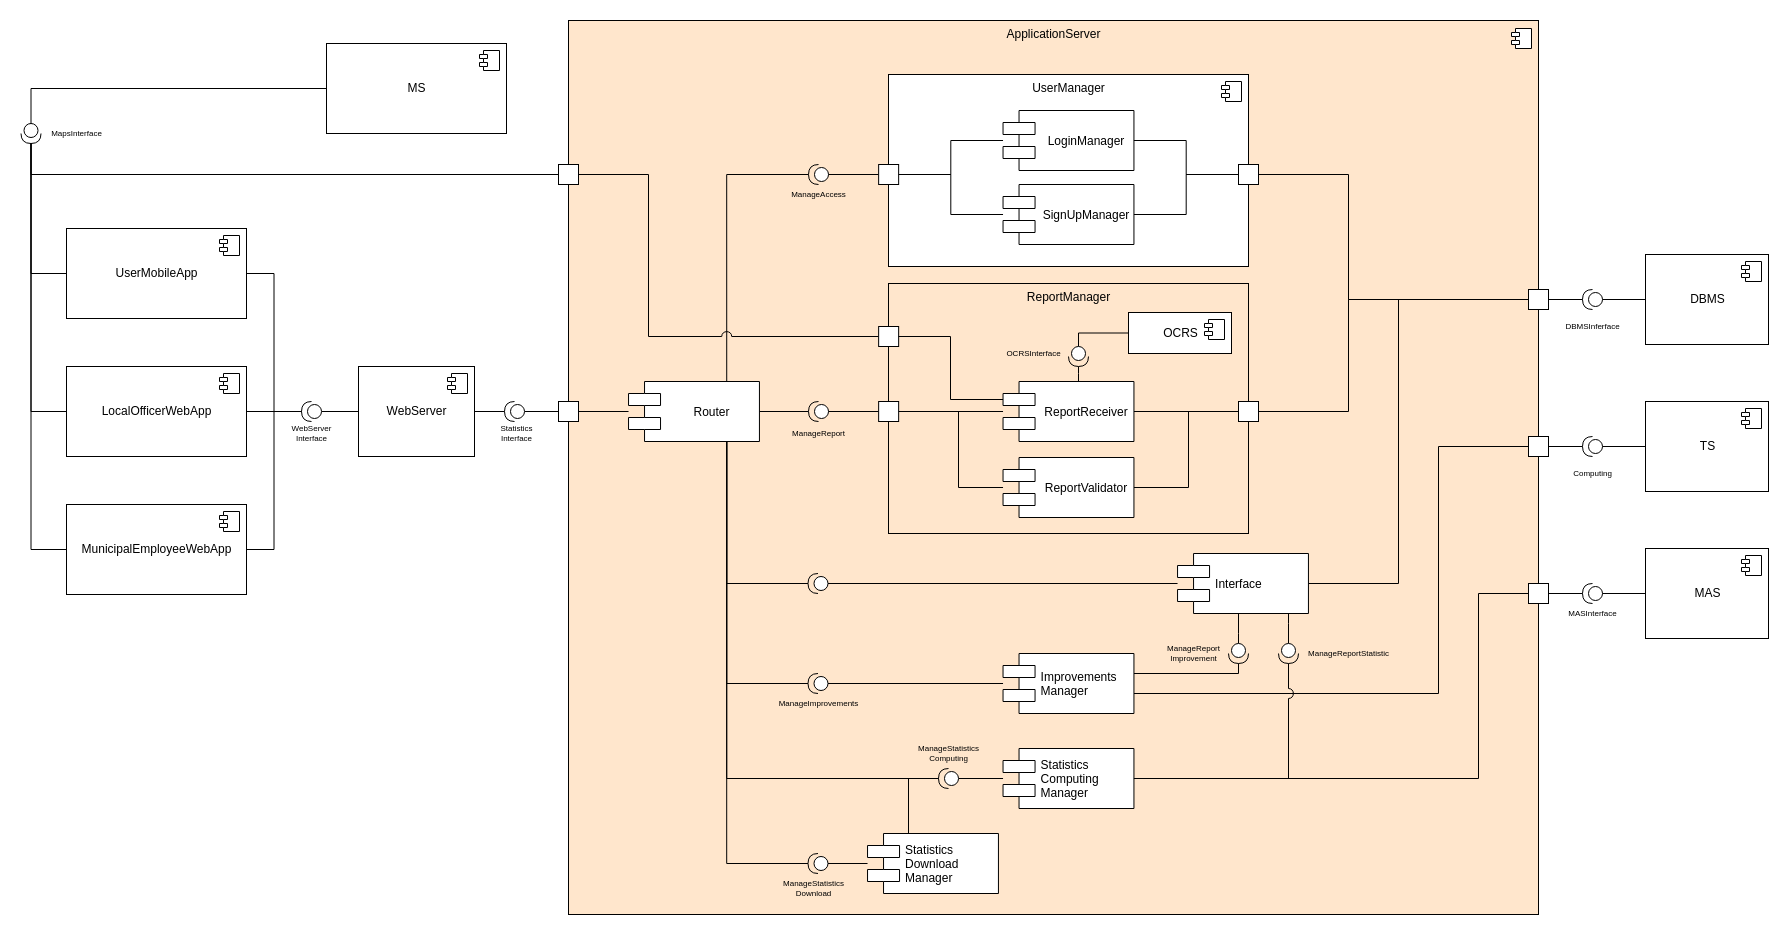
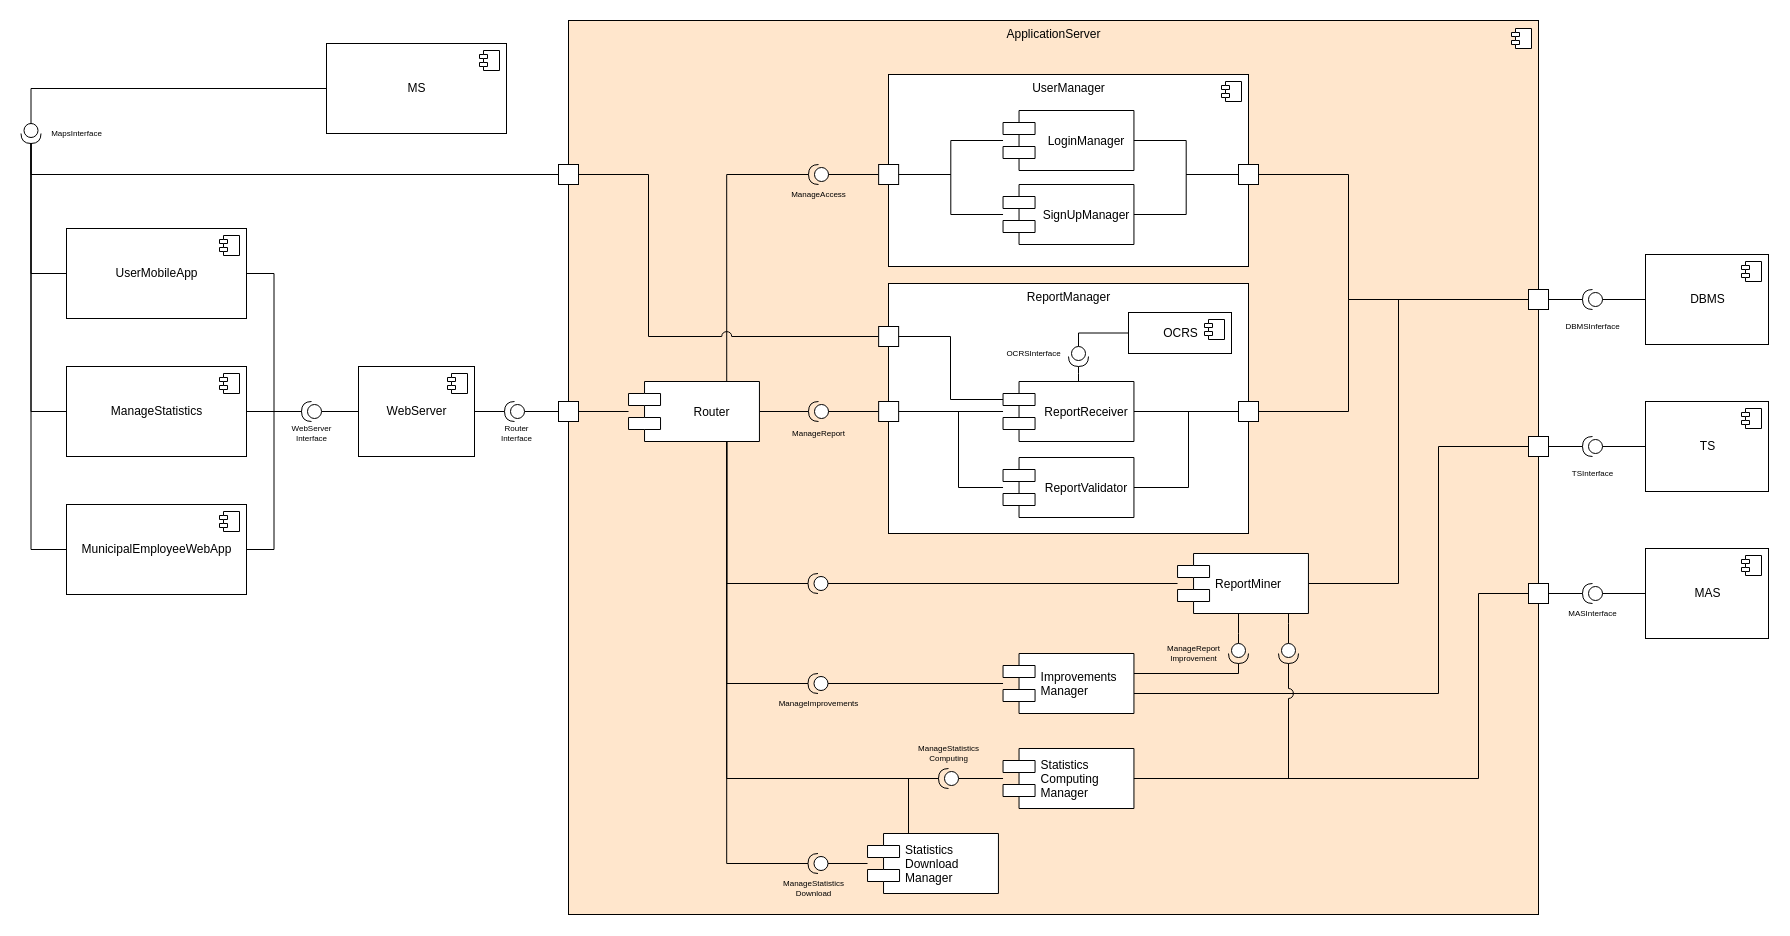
node "ReportManager": fillcolor #ffe6cc -> #ffffff
node "LocalOfficerWebApp": label "LocalOfficerWebApp" -> "ManageStatistics"
node "Statistics Interface": label "Statistics Interface" -> "Router Interface"
node "Computing": label "Computing" -> "TSInterface"
node "Interface": label "Interface" -> "ReportMiner"
node "ManageReportStatistic": removed
